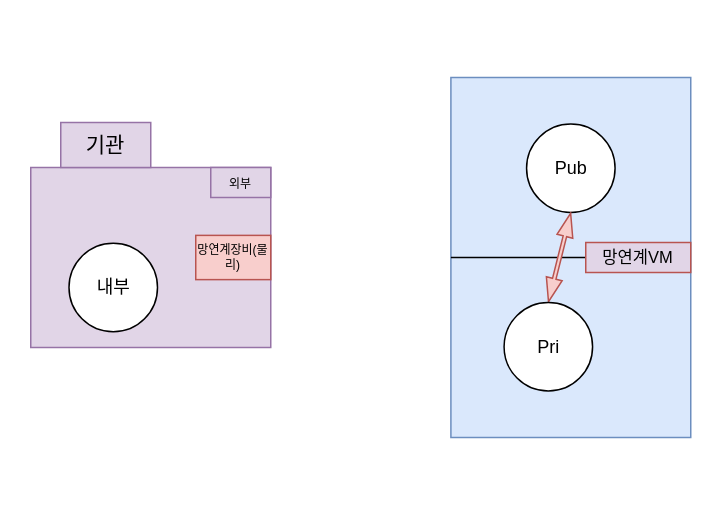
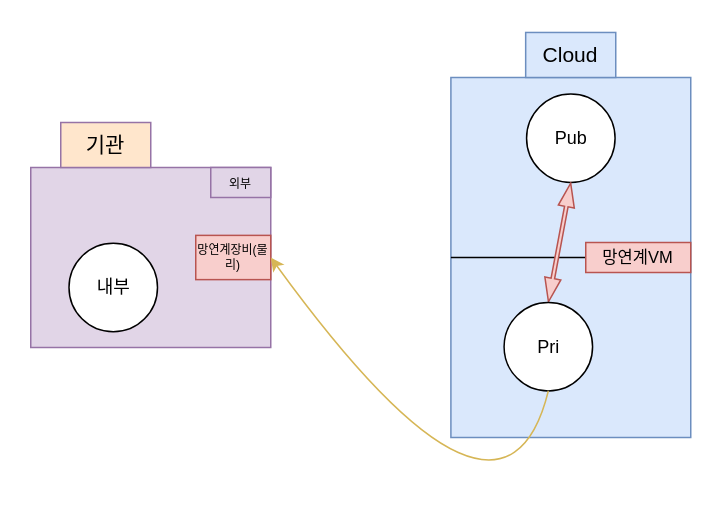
node "Cloud": added
node "기관": fillcolor #e1d5e7 -> #ffe6cc
node "Pub": moved (571, 168) -> (571, 138)
node "망연계VM": fillcolor #e1d5e7 -> #f8cecc
edge "Pri" -> "망연계장비(물리)": added
